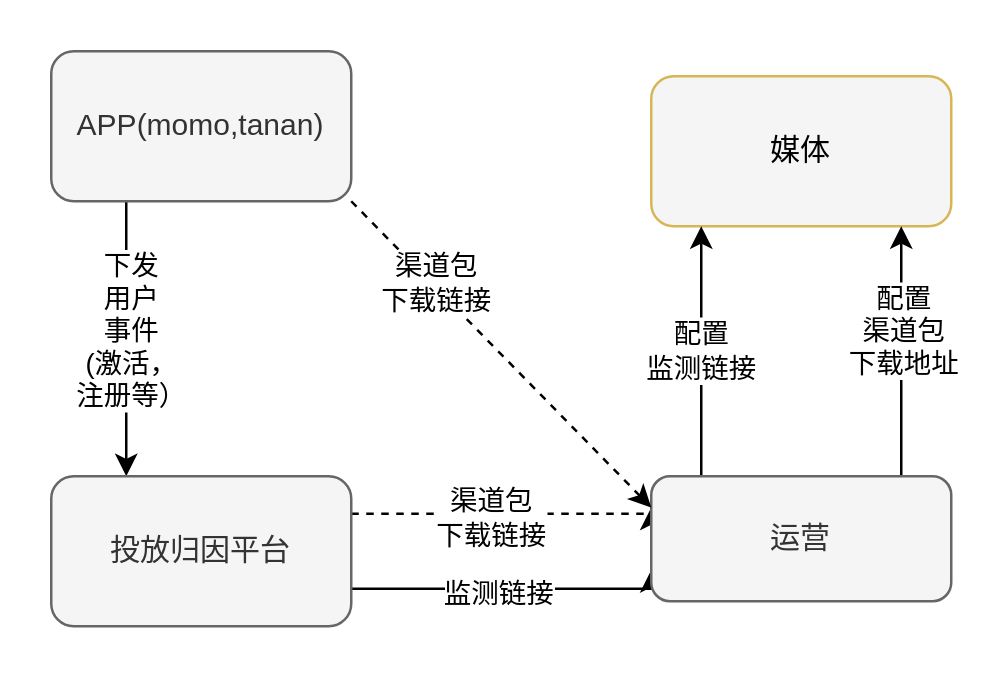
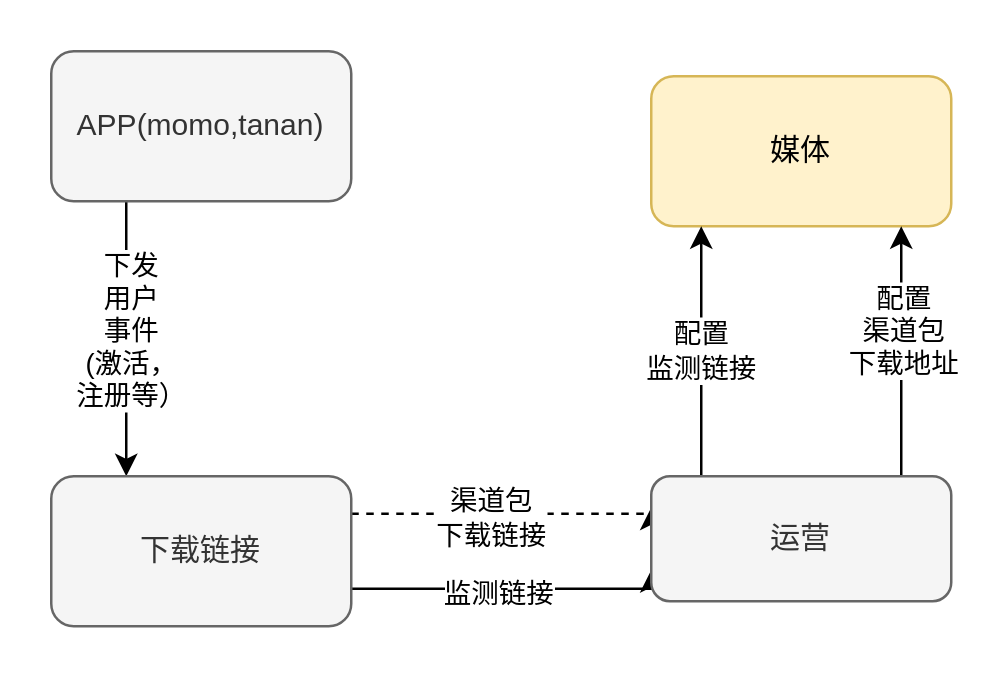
node "媒体": fillcolor #f5f5f5 -> #fff2cc
edge "APP(momo,tanan)" -> "运营": removed, label "渠道包 下载链接"
node "投放归因平台": label "投放归因平台" -> "下载链接"
